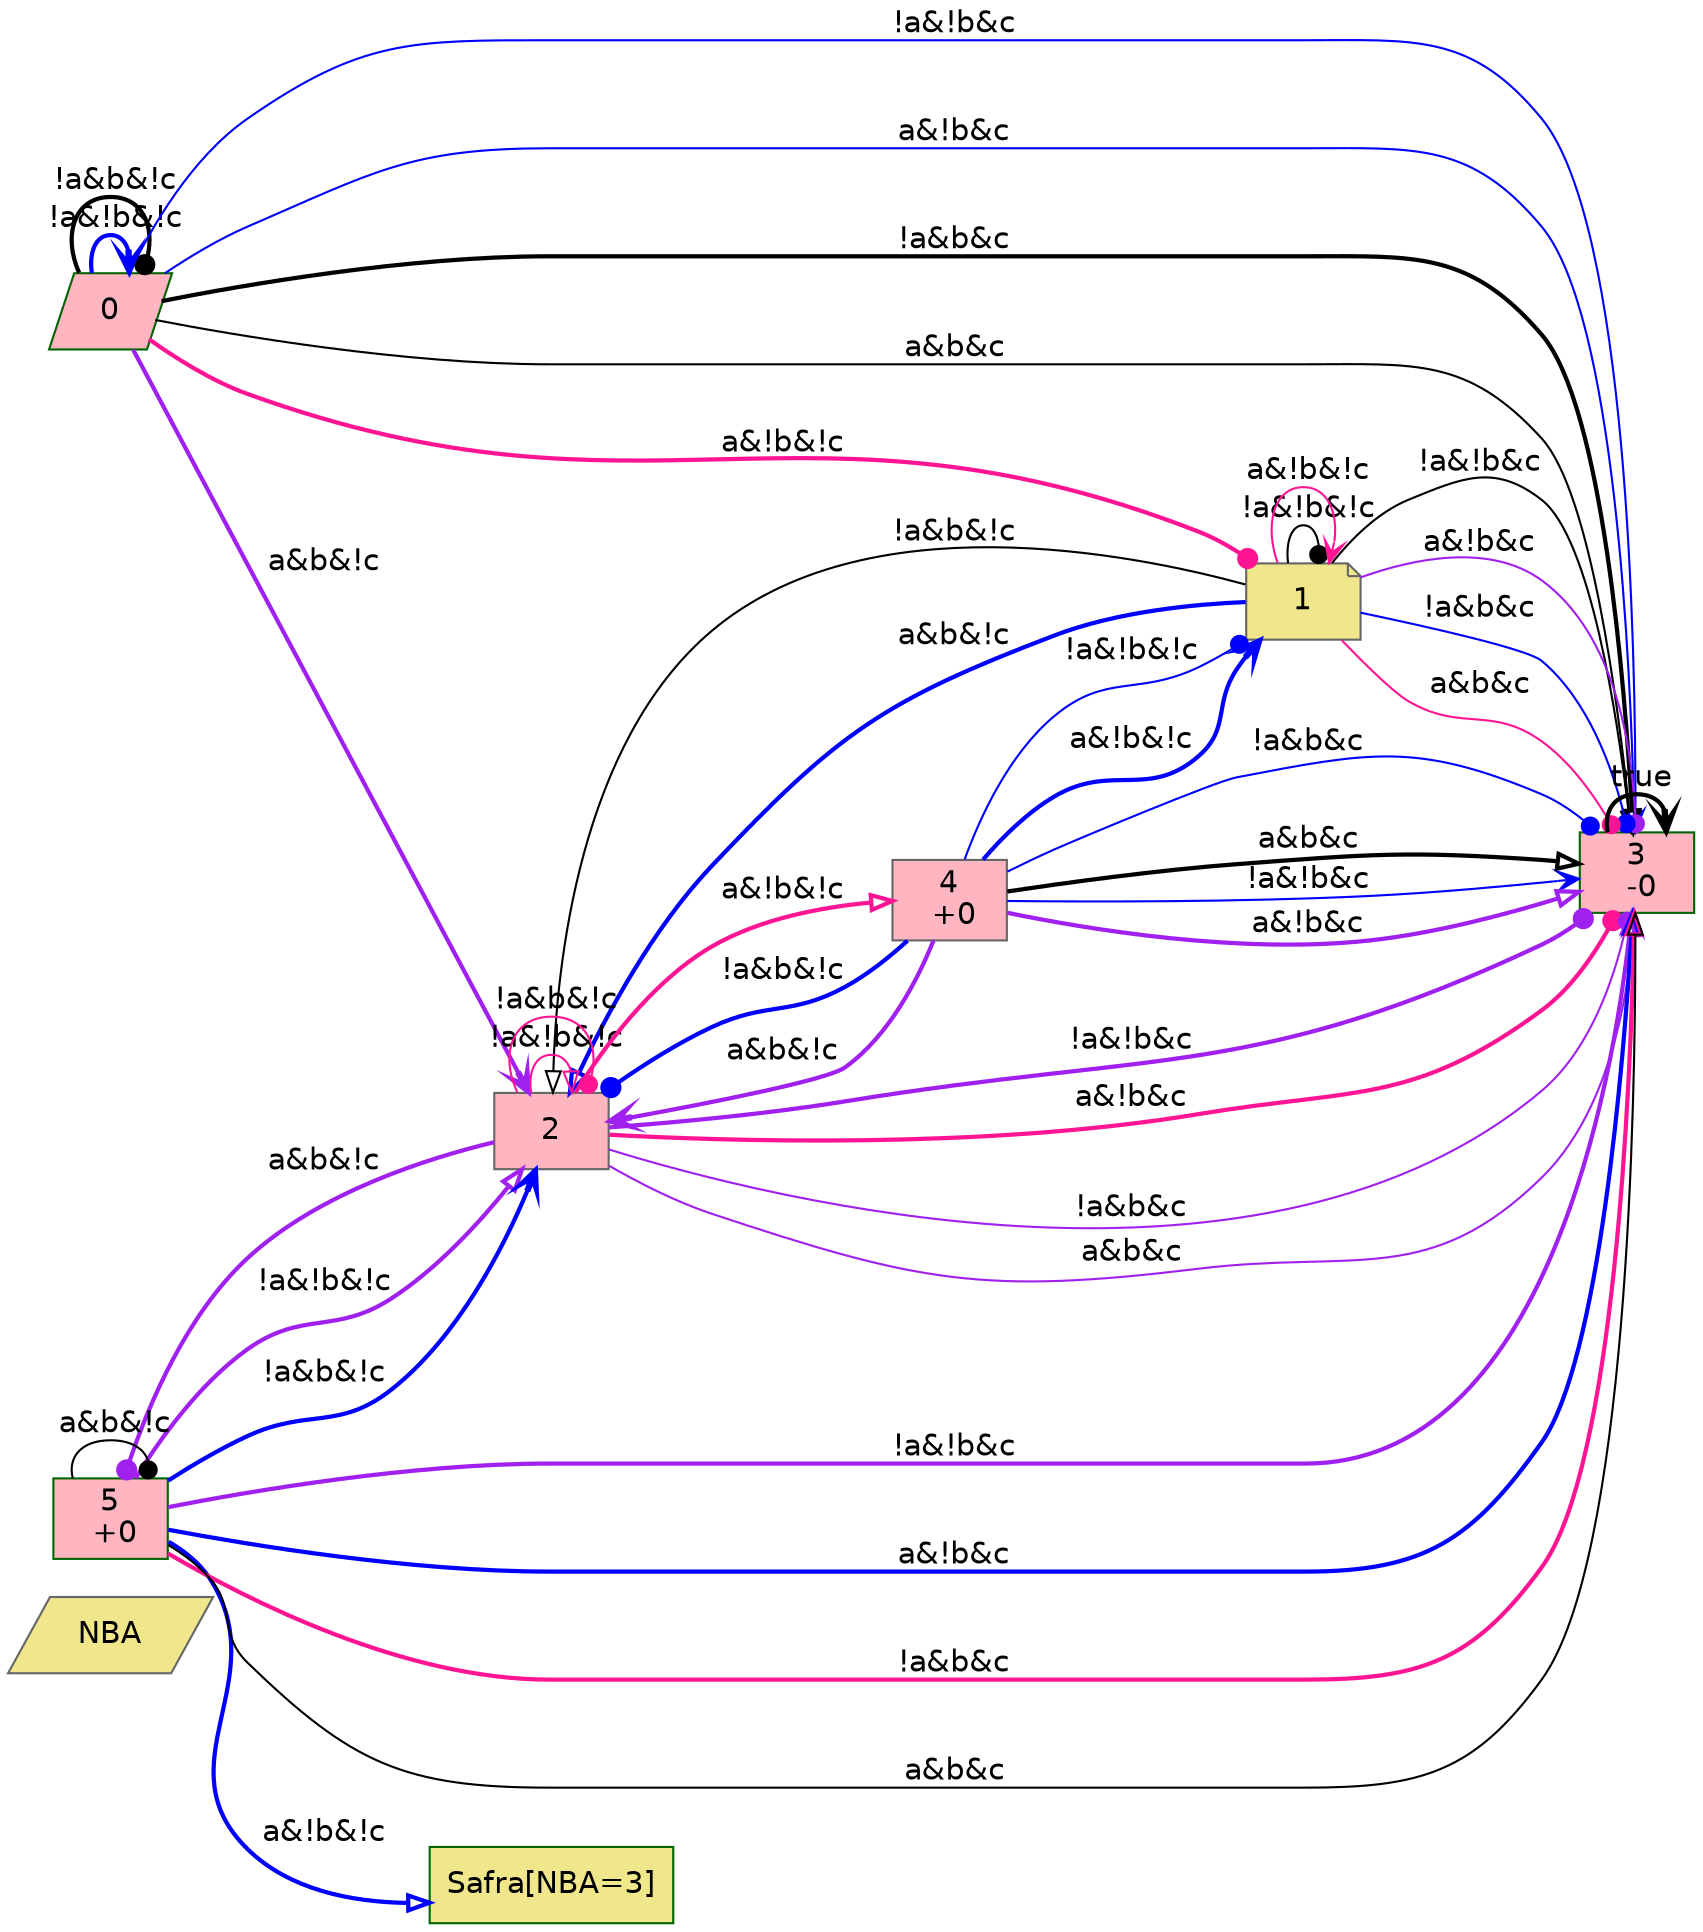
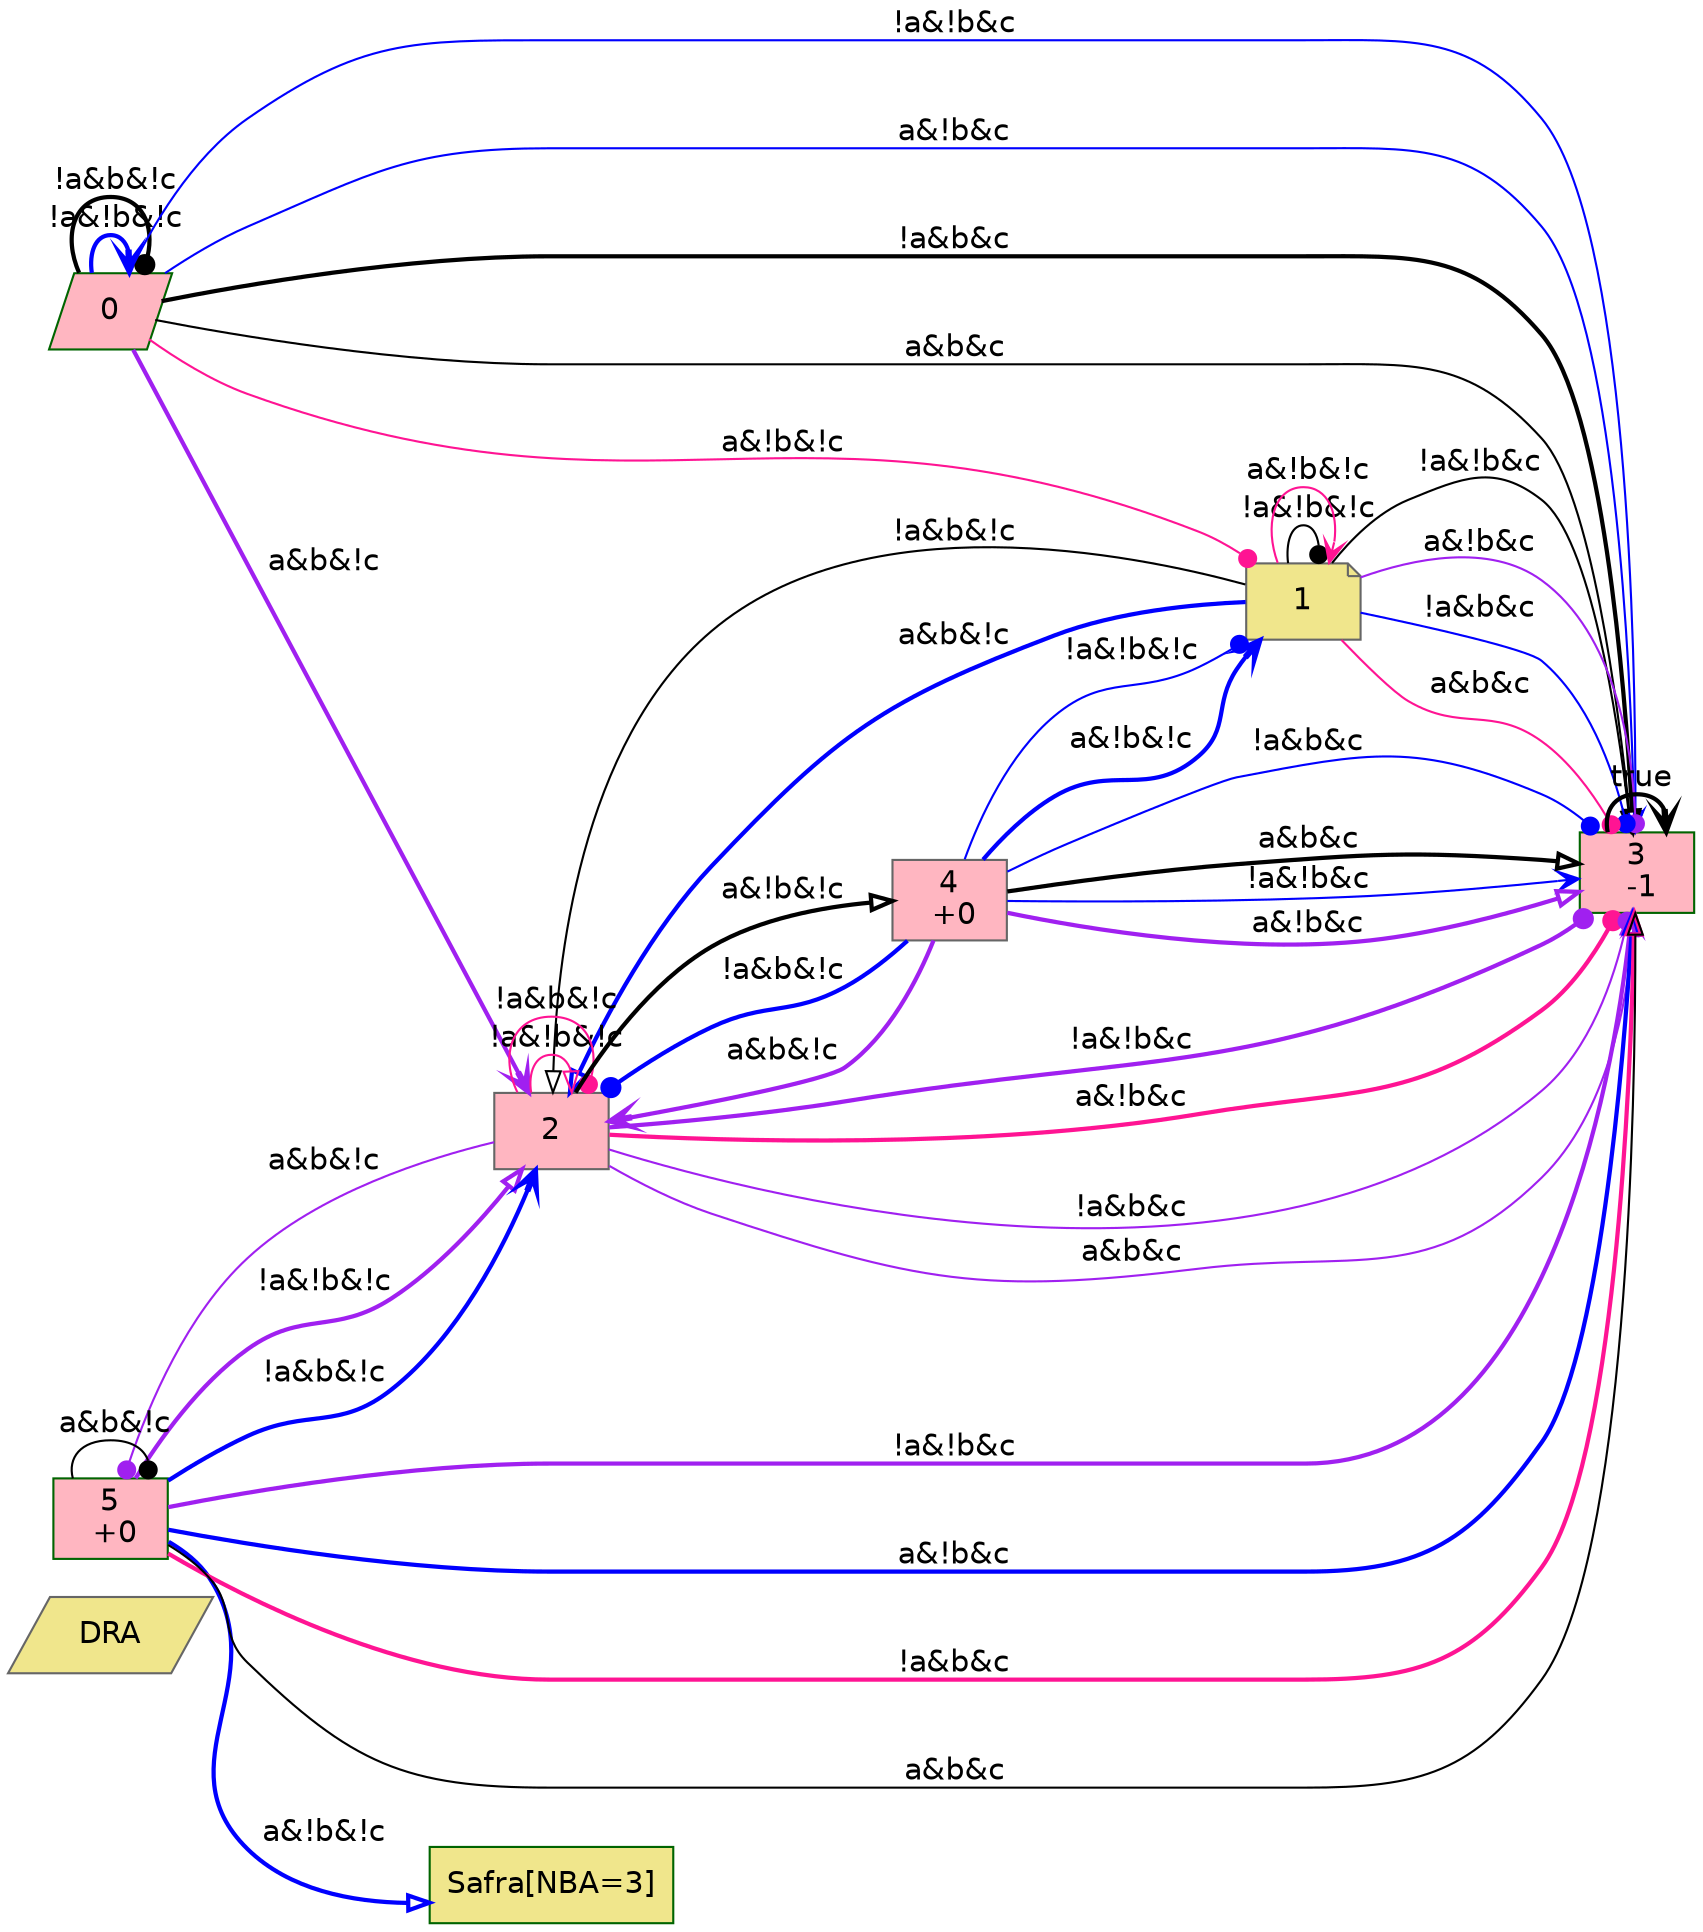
edge "0" -> "1": style bold -> solid
node "3 -0": label "3 -0" -> "3 -1"
edge "2" -> "4 +0": color deeppink -> black
edge "2" -> "5 +0": style bold -> solid
node "NBA": label "NBA" -> "DRA"
